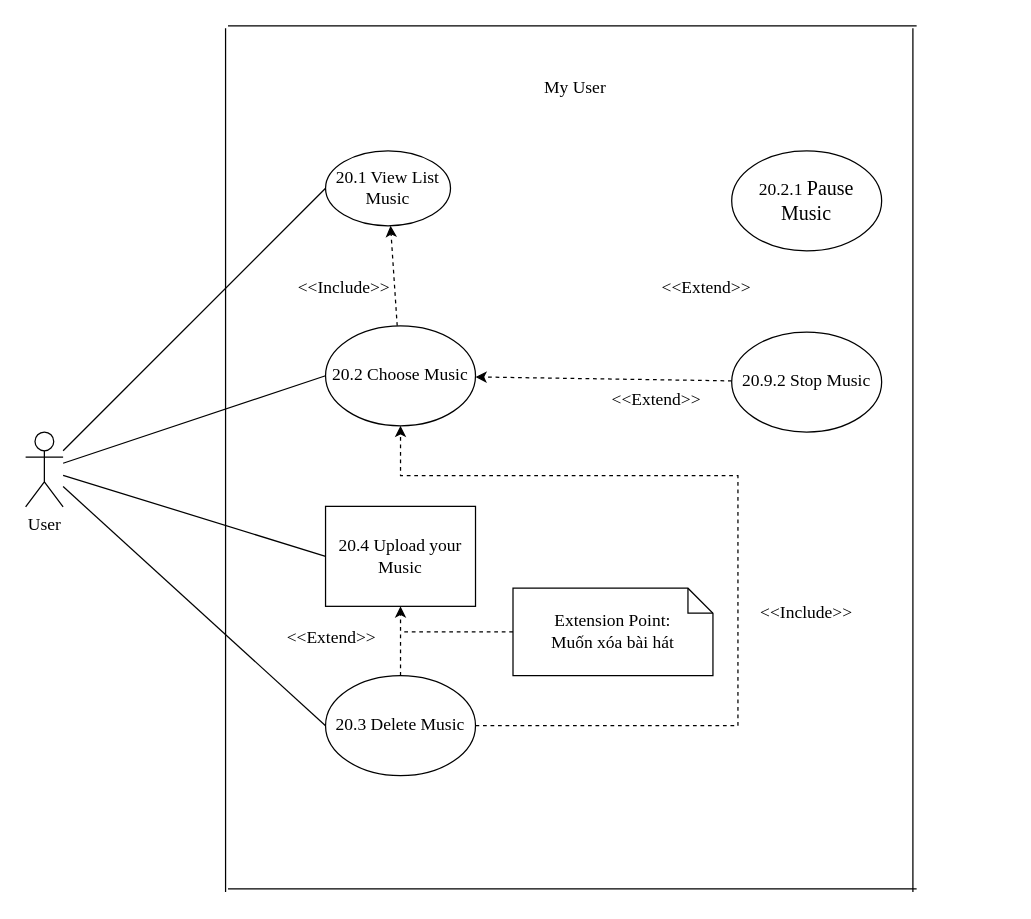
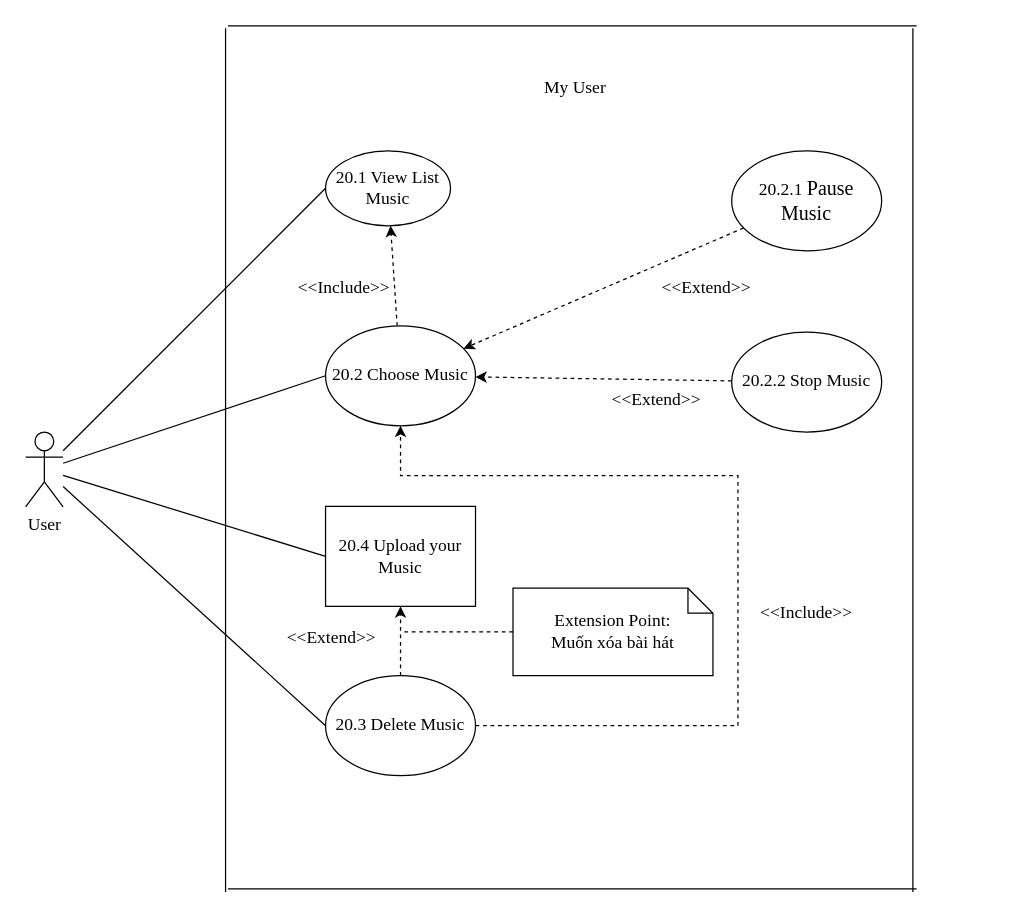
edge "20.2.1 Pause Music" -> "20.2 Choose Music": added
node "20.9.2 Stop Music": label "20.9.2 Stop Music" -> "20.2.2 Stop Music"
